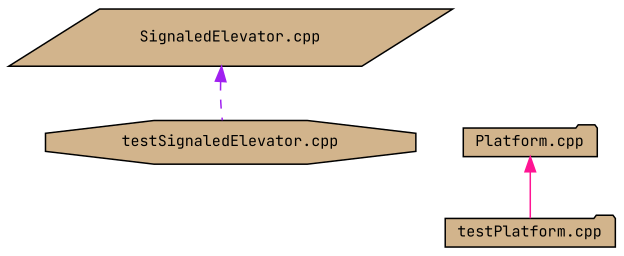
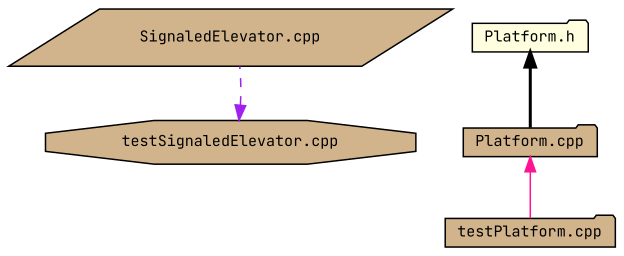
node "Platform.h": added
edge "testSignaledElevator.cpp" -> "SignaledElevator.cpp": reversed
